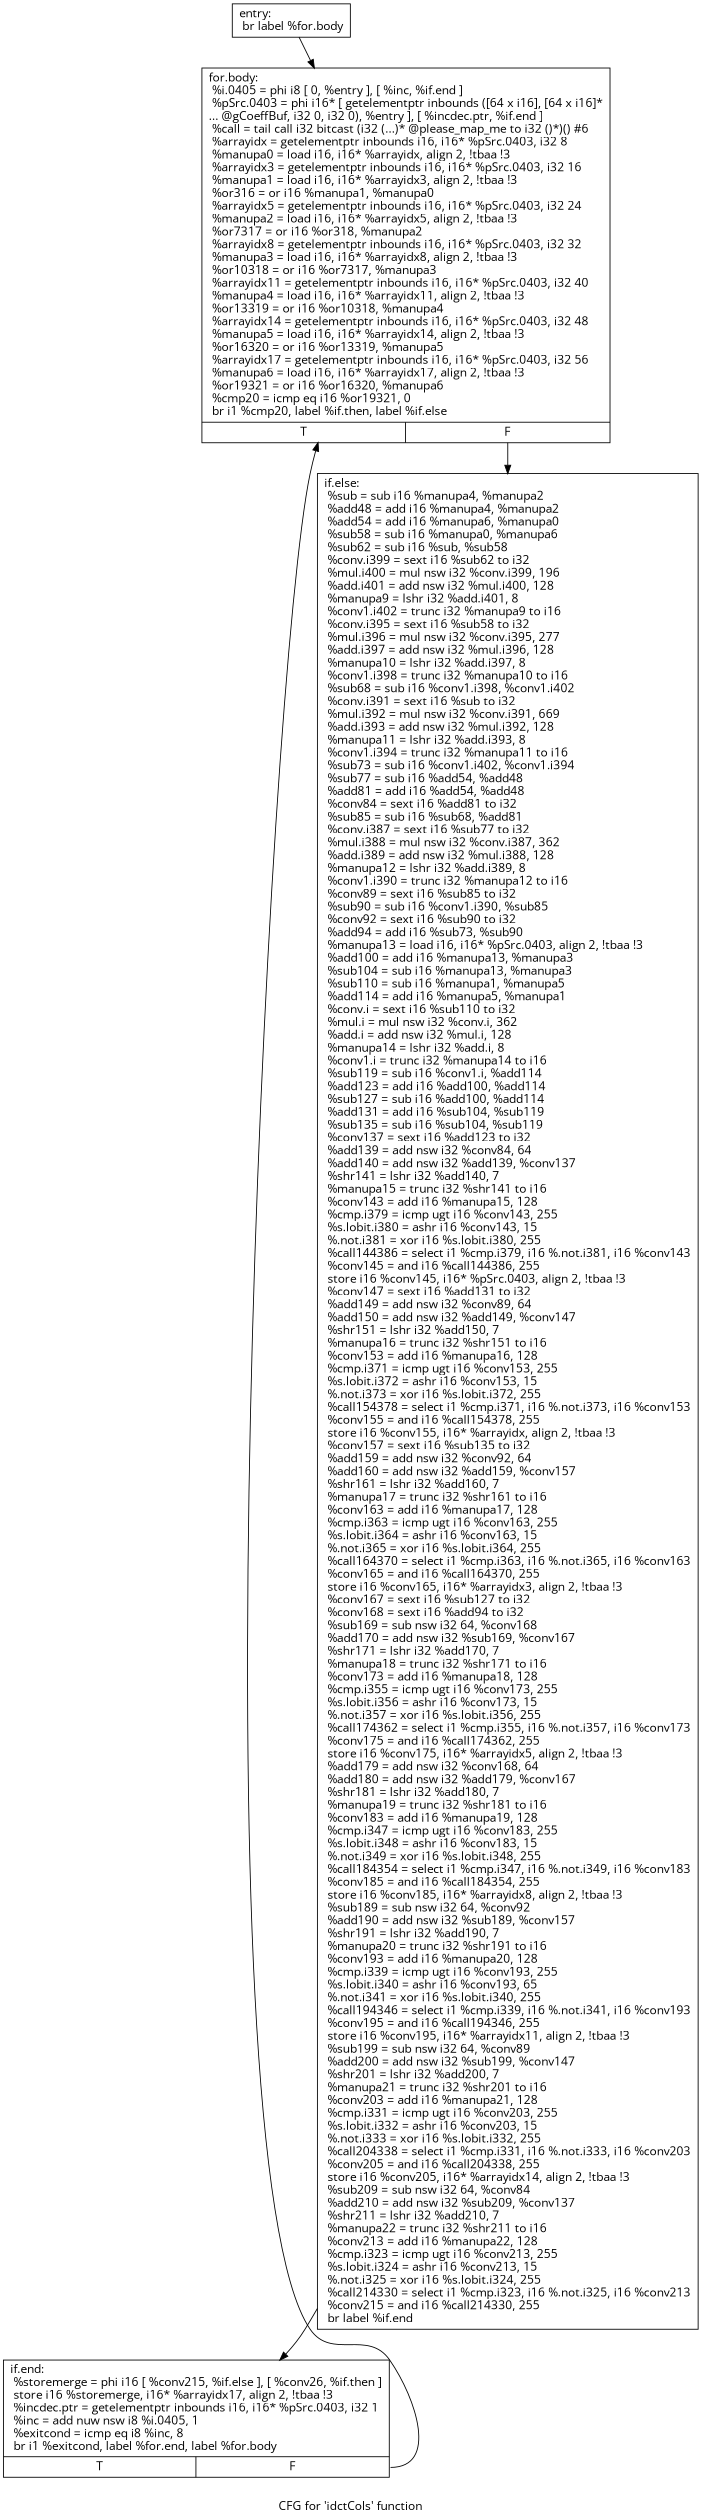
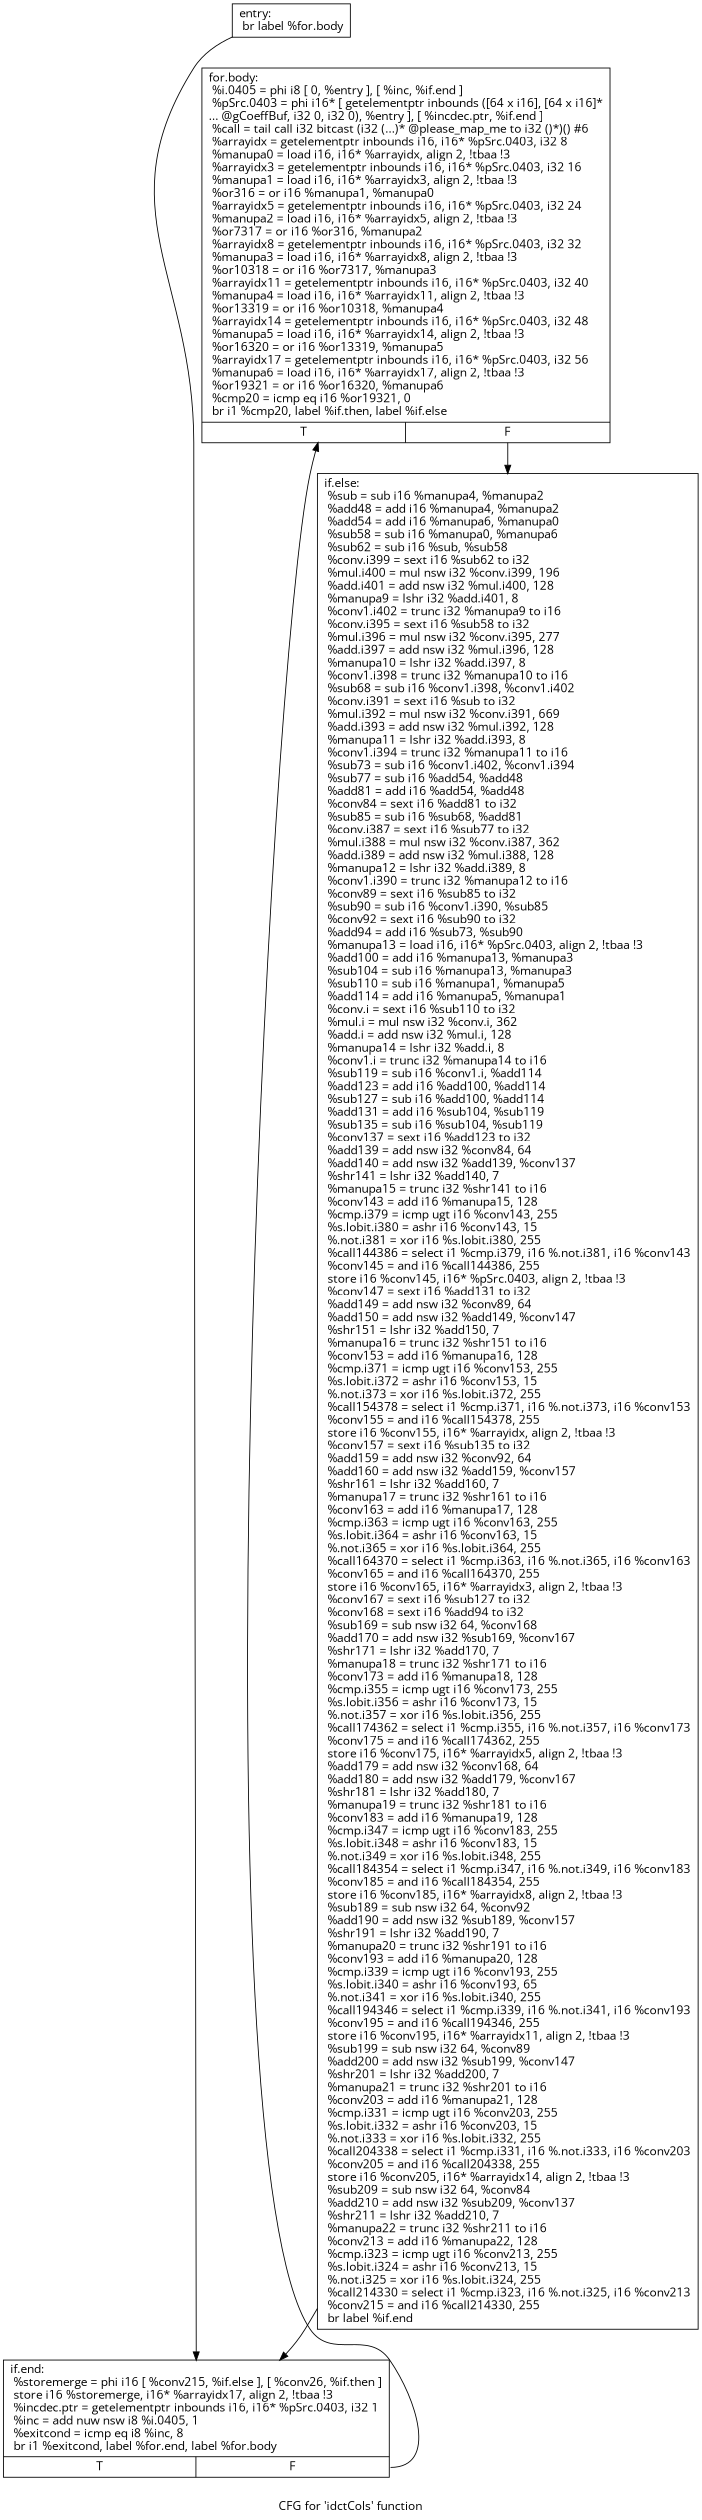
edge "entry:" -> "for.body:": now "entry:" -> "if.end:"
node "for.body:": text "%or7317 = or i16 %or318, %manupa2" -> "%or7317 = or i16 %or316, %manupa2"
